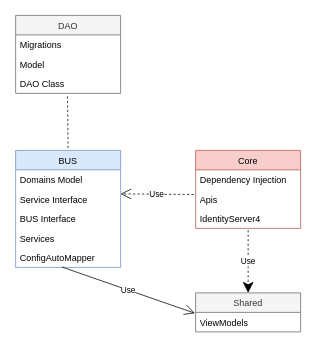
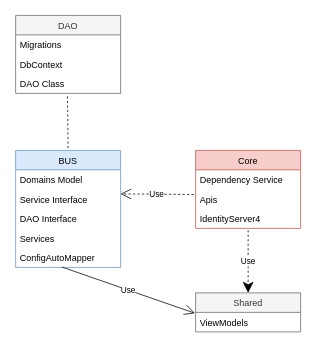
node "Model": label "Model" -> "DbContext"
node "Dependency Injection": label "Dependency Injection" -> "Dependency Service"
node "BUS Interface": label "BUS Interface" -> "DAO Interface"
